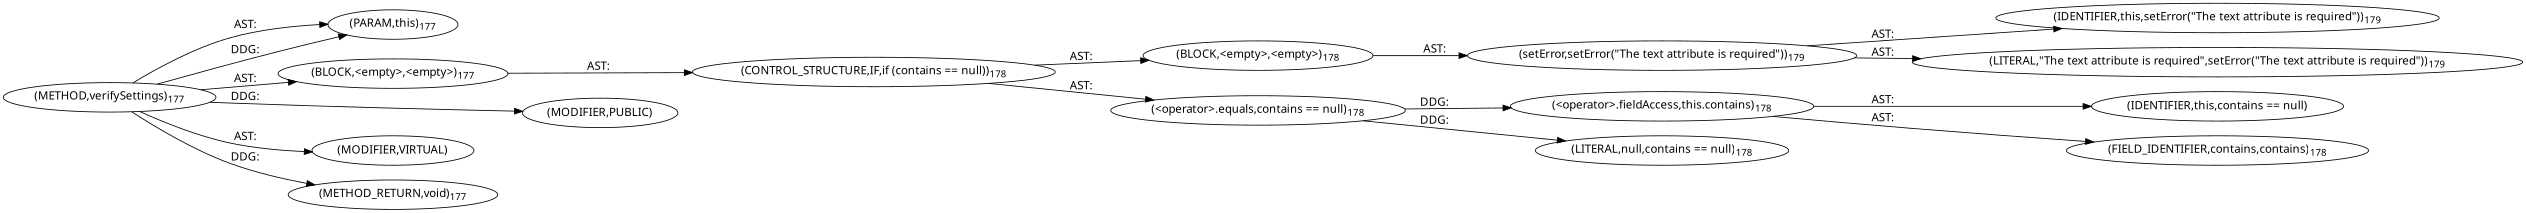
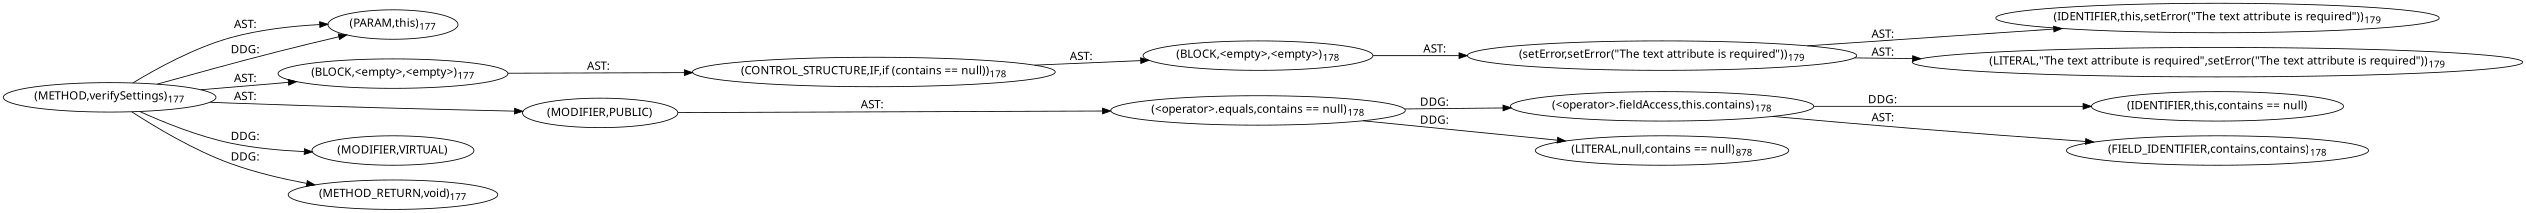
edge "(CONTROL_STRUCTURE,IF,if (contains == null))" -> "(<operator>.equals,contains == null)": now "(MODIFIER,PUBLIC)" -> "(<operator>.equals,contains == null)"
edge "(METHOD,verifySettings)" -> "(MODIFIER,PUBLIC)": label "DDG: " -> "AST: "
edge "(<operator>.fieldAccess,this.contains)" -> "(IDENTIFIER,this,contains == null)": label "AST: " -> "DDG: "
edge "(METHOD,verifySettings)" -> "(MODIFIER,VIRTUAL)": label "AST: " -> "DDG: "
node "(LITERAL,null,contains == null)": text "178" -> "878"
